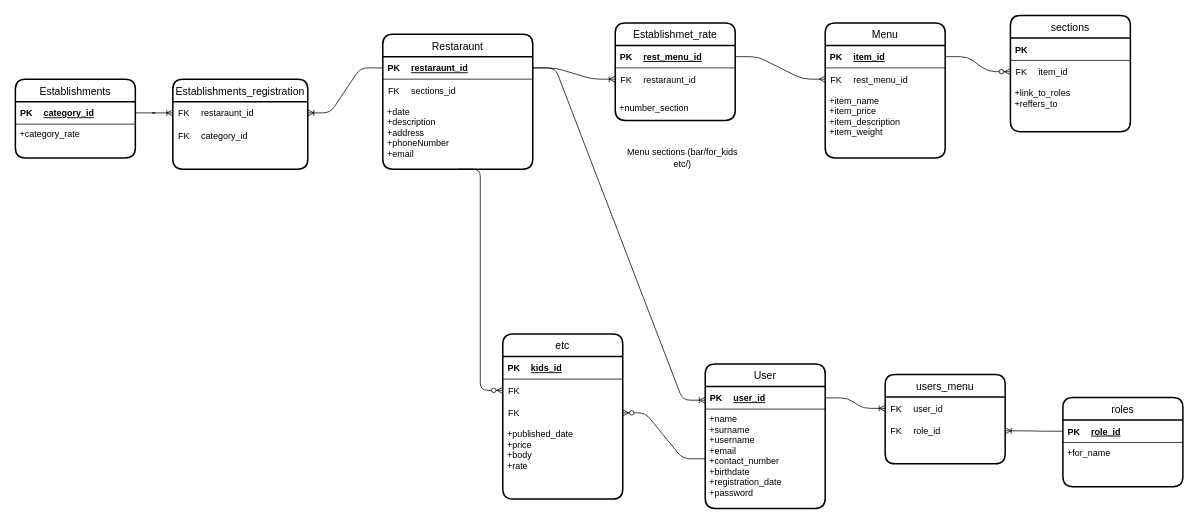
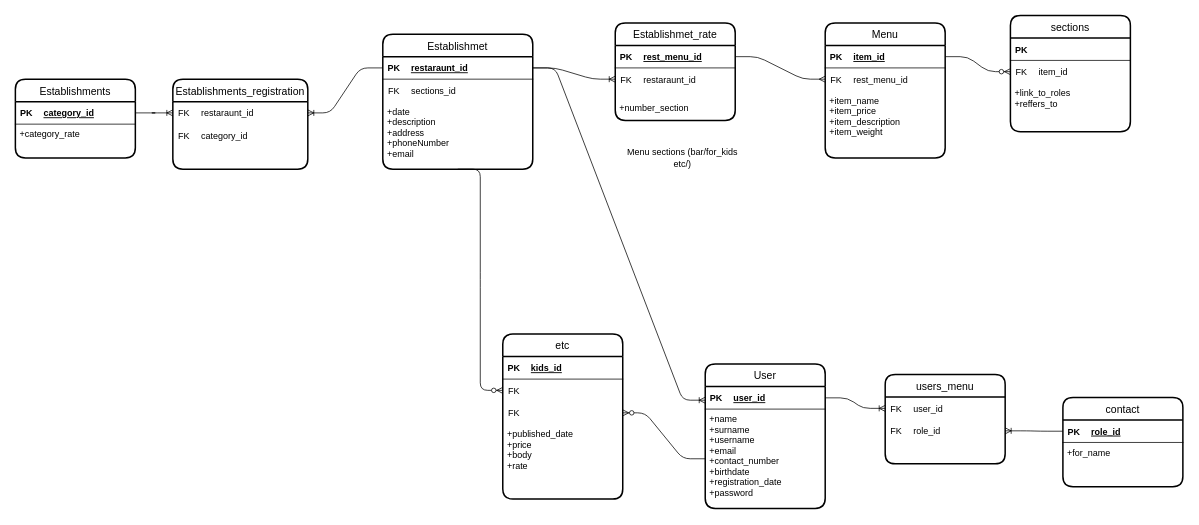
node "Restaraunt": label "Restaraunt" -> "Establishmet"
node "roles": label "roles" -> "contact"
